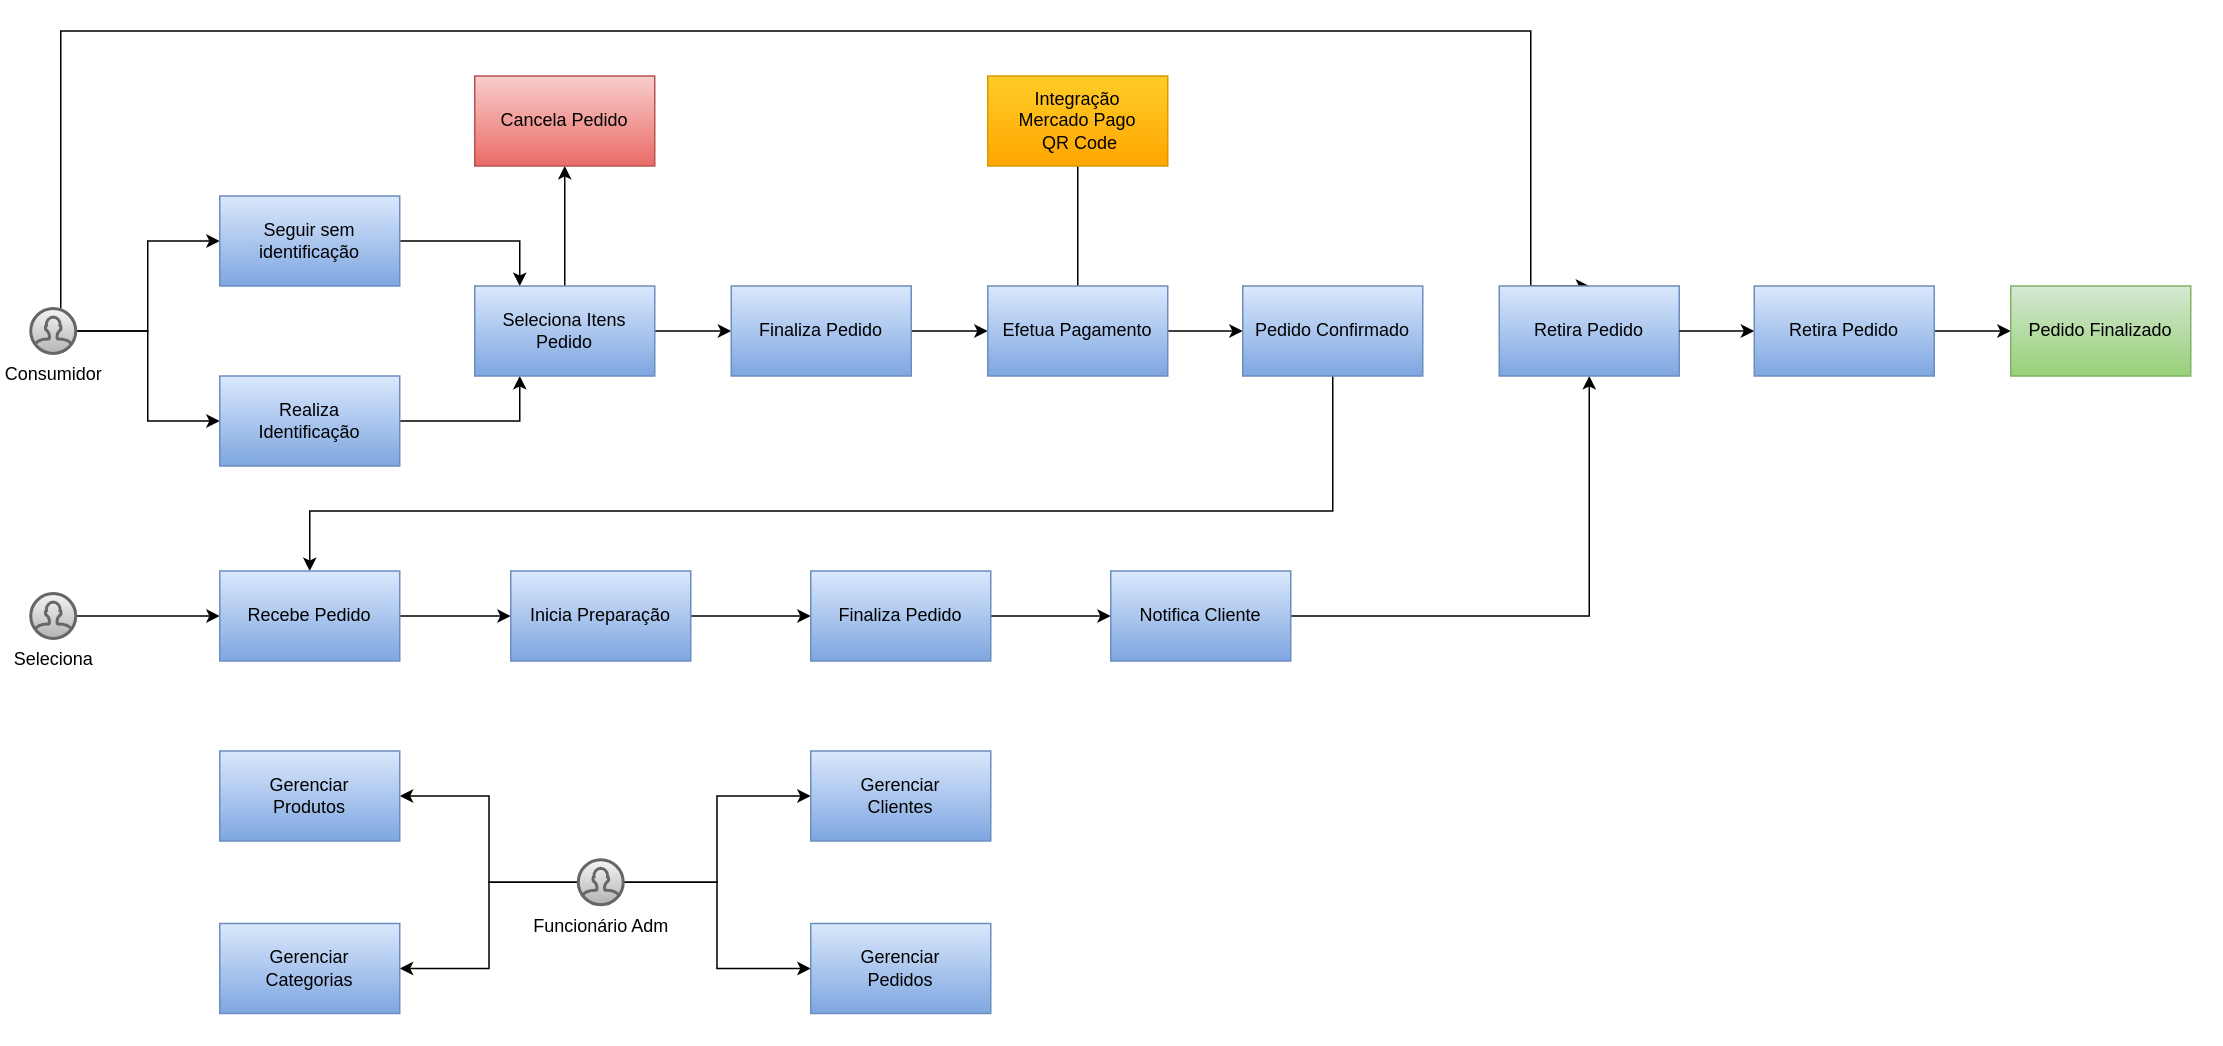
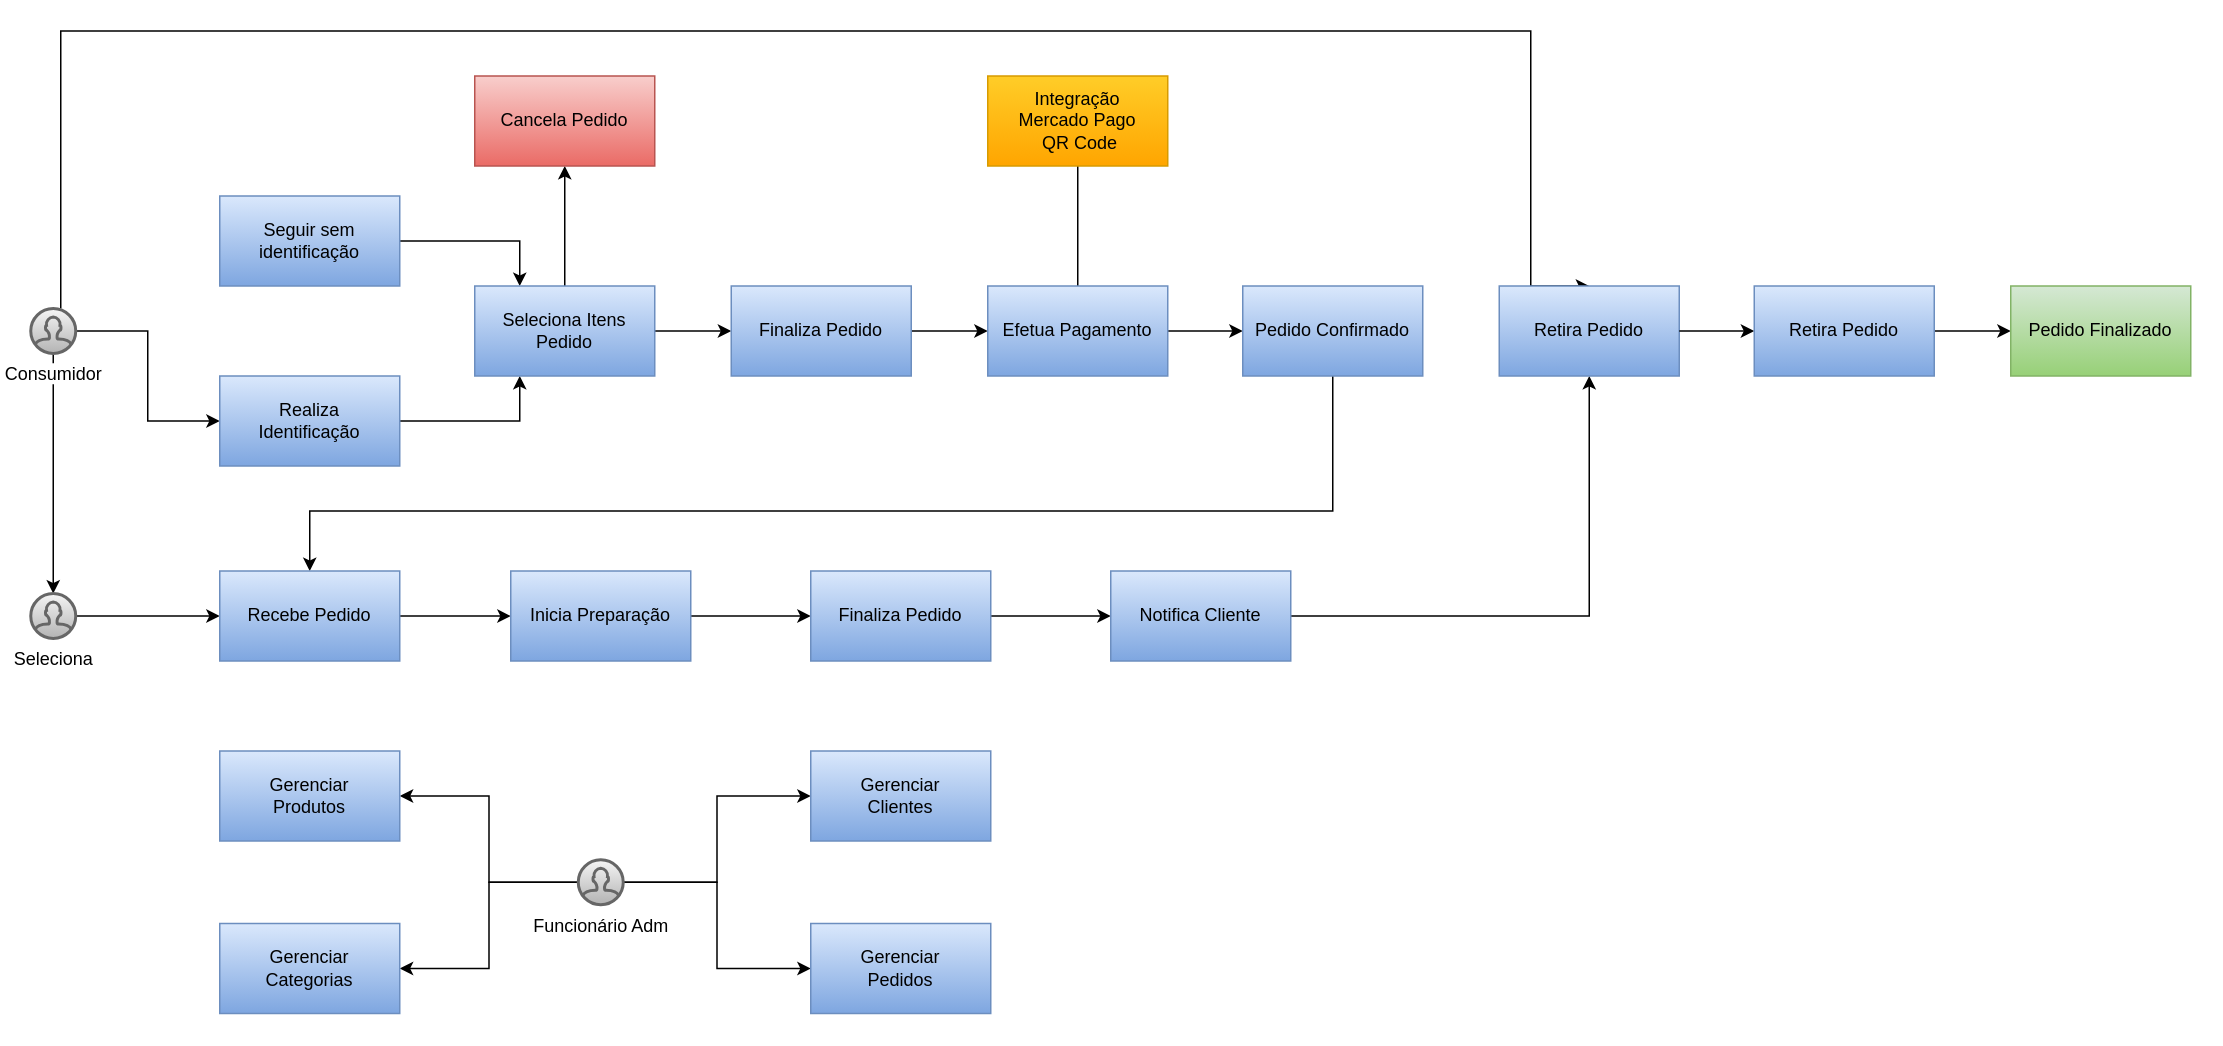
edge "Consumidor" -> "Seguir sem identificação": now "Consumidor" -> "Seleciona"
